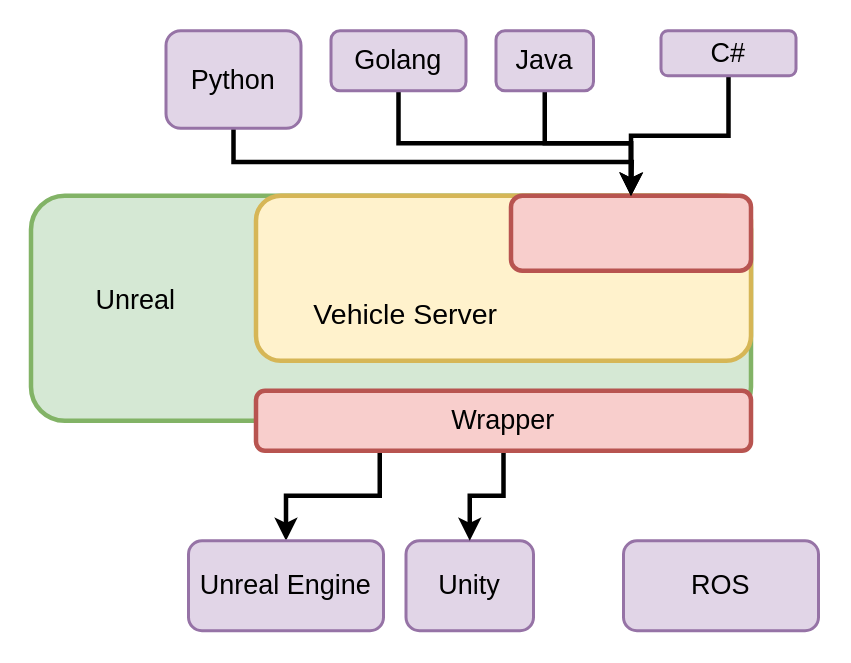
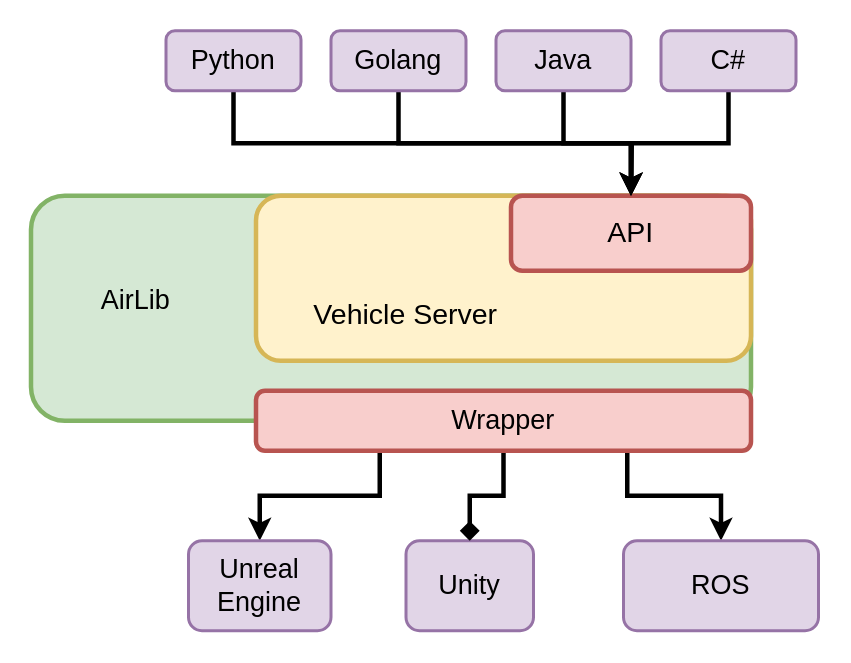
node "C#": size 135x45 -> 135x60
node "Java": size 98x60 -> 135x60
node "Python": size 135x98 -> 135x60
node "API": added
node "Unreal": label "Unreal" -> "AirLib"
edge "Wrapper" -> "ROS": added
edge "Wrapper" -> "Unity": arrowhead classic -> diamond
node "Unreal Engine": size 195x90 -> 143x90
